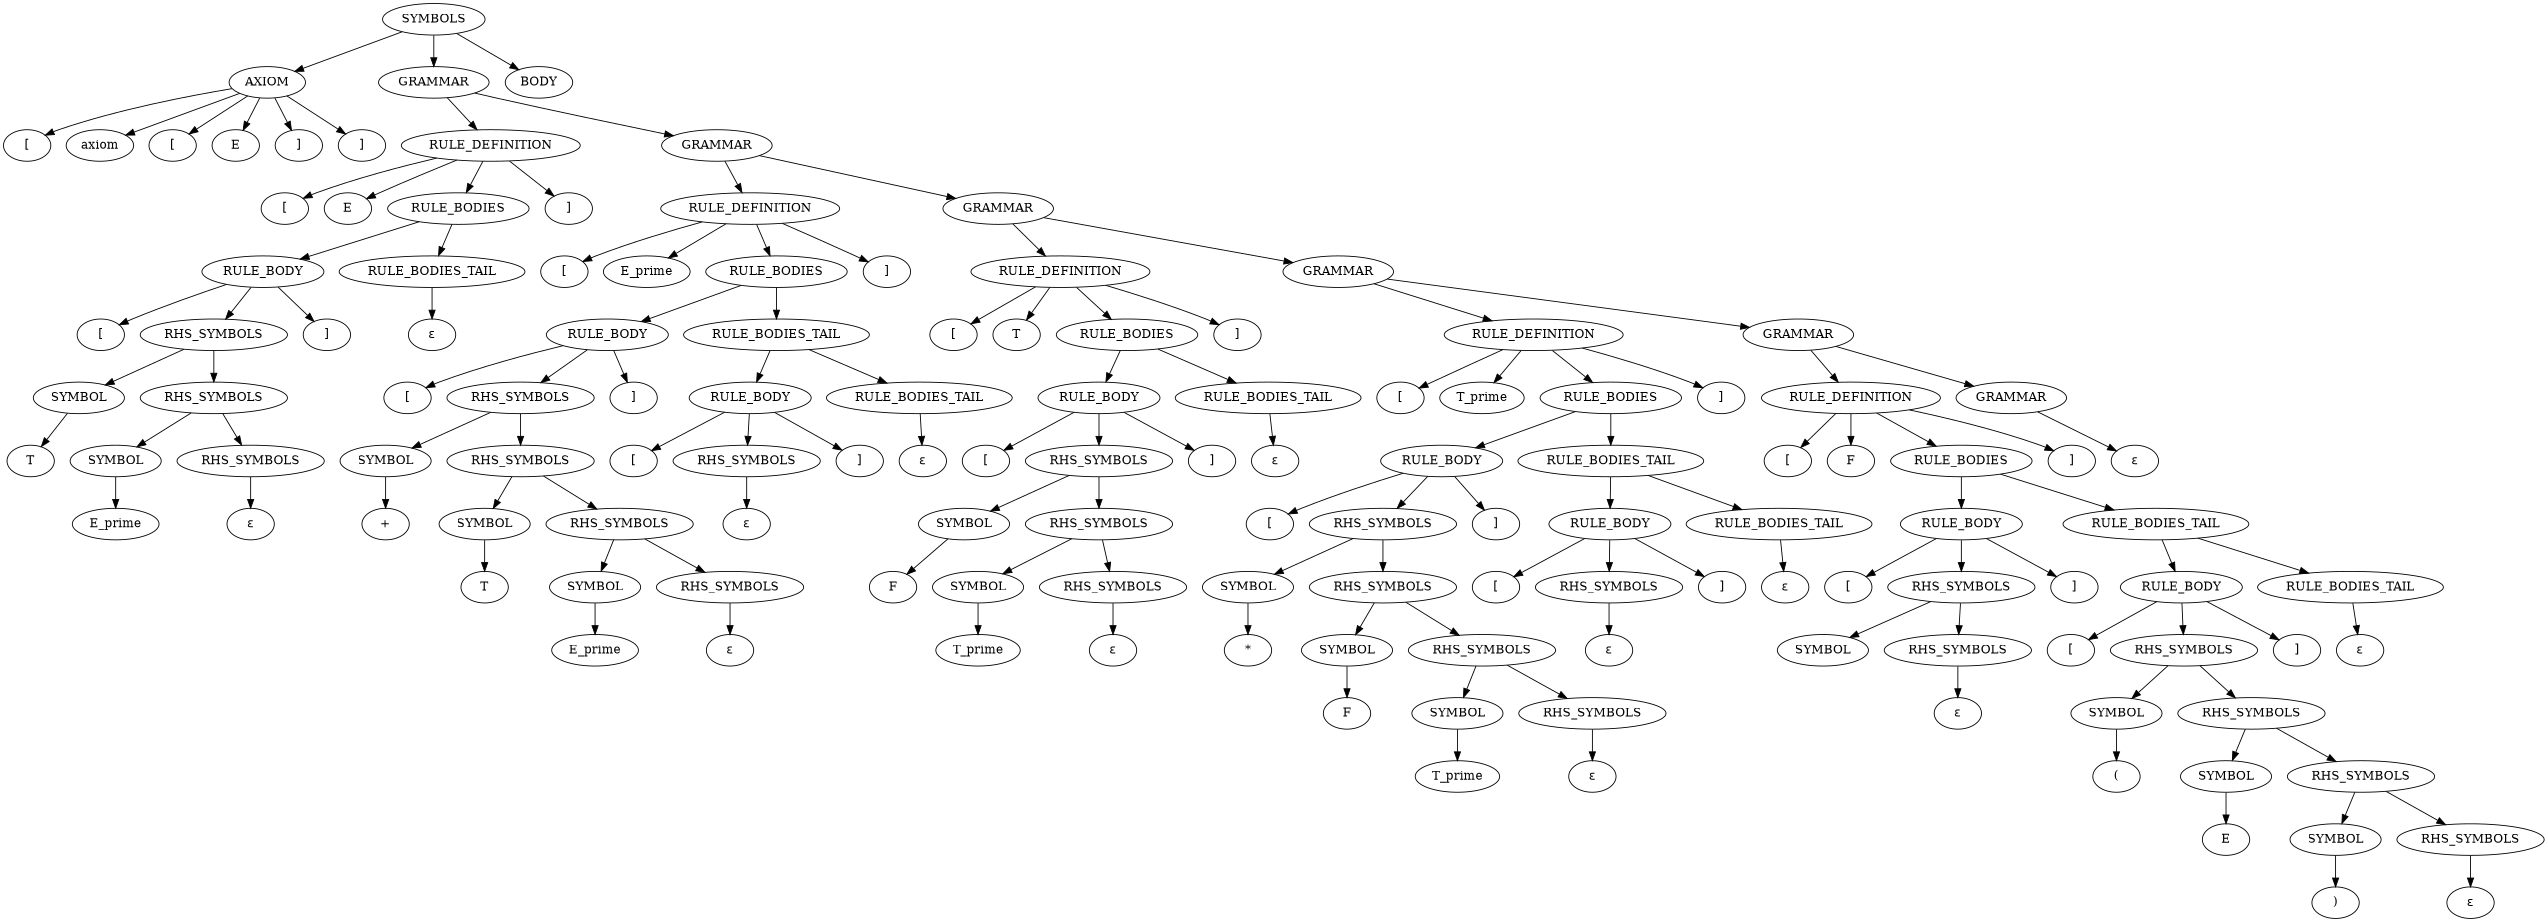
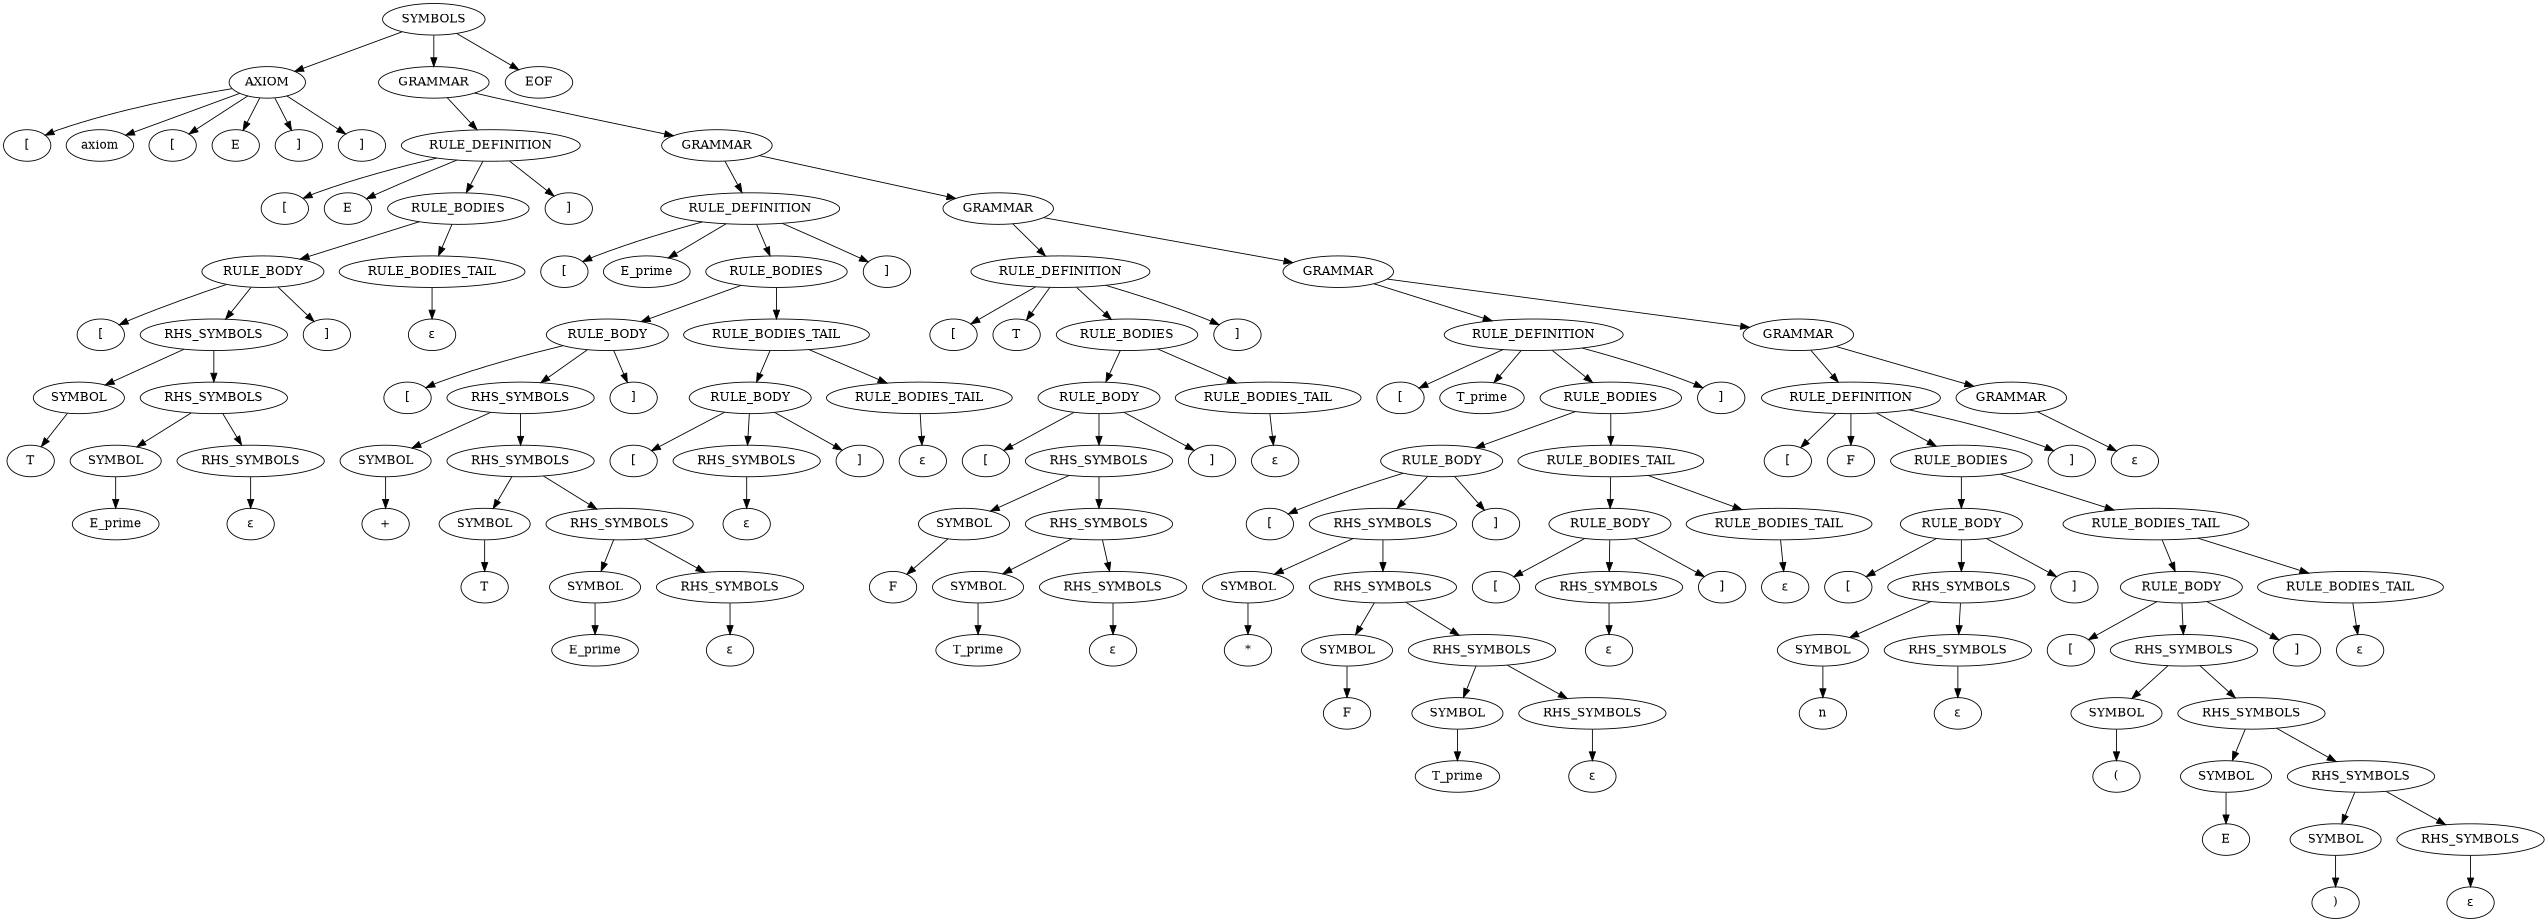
node "BODY": label "BODY" -> "EOF"
node "n": added
